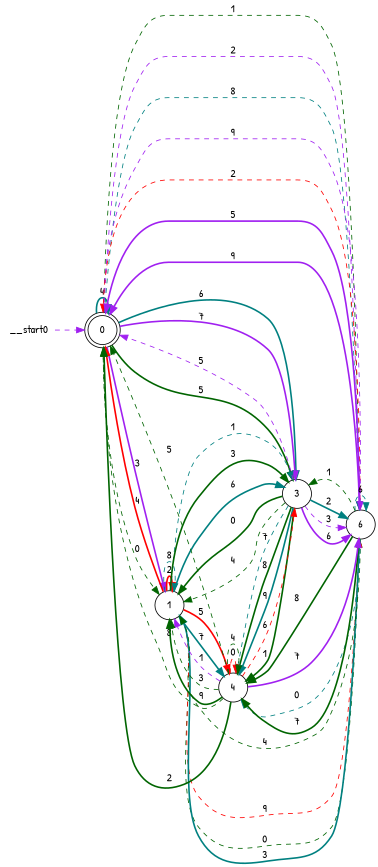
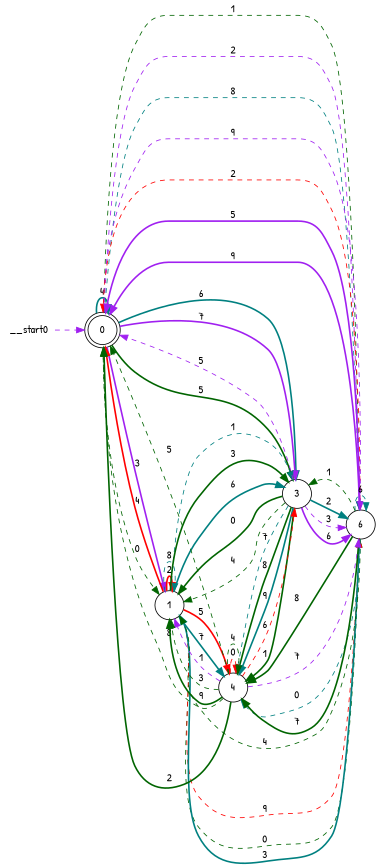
edge "4" -> "6": style bold -> dashed
